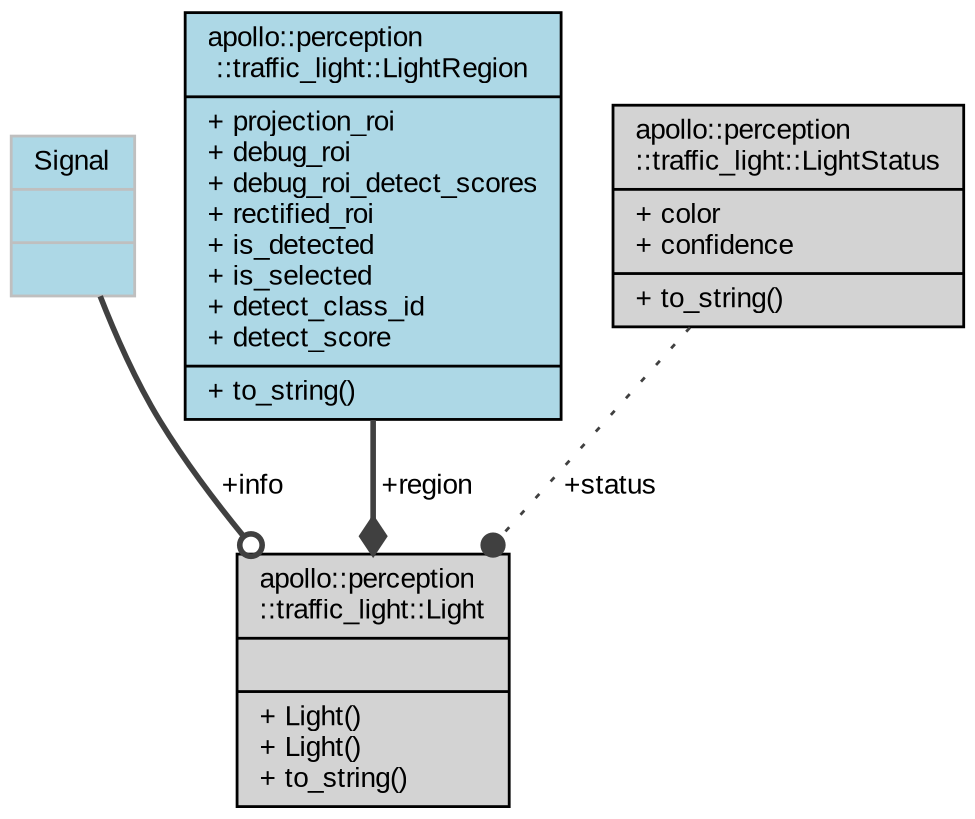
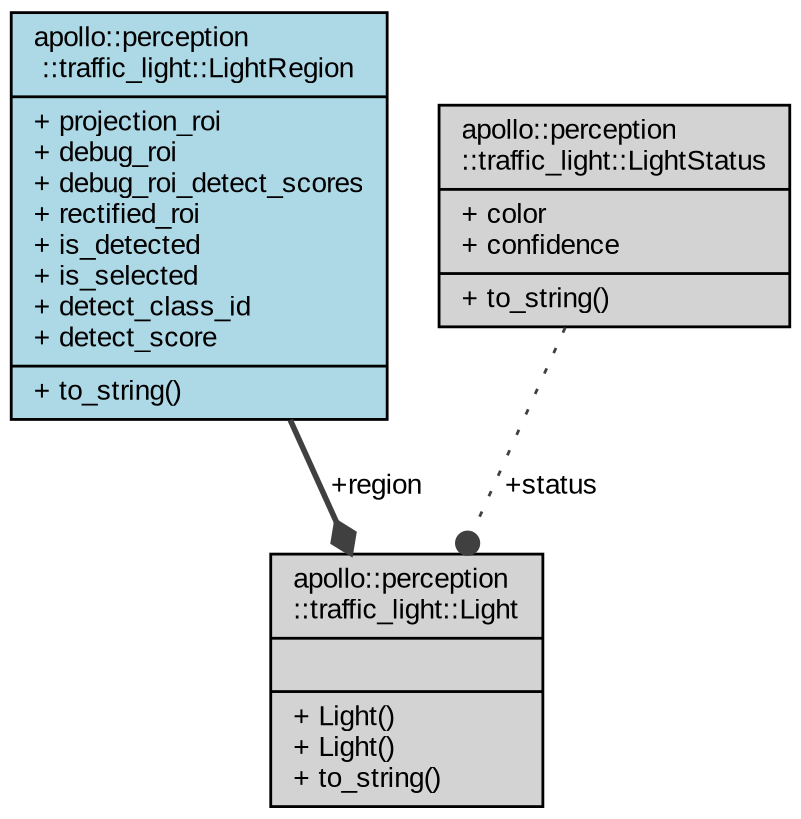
node "Signal": removed
